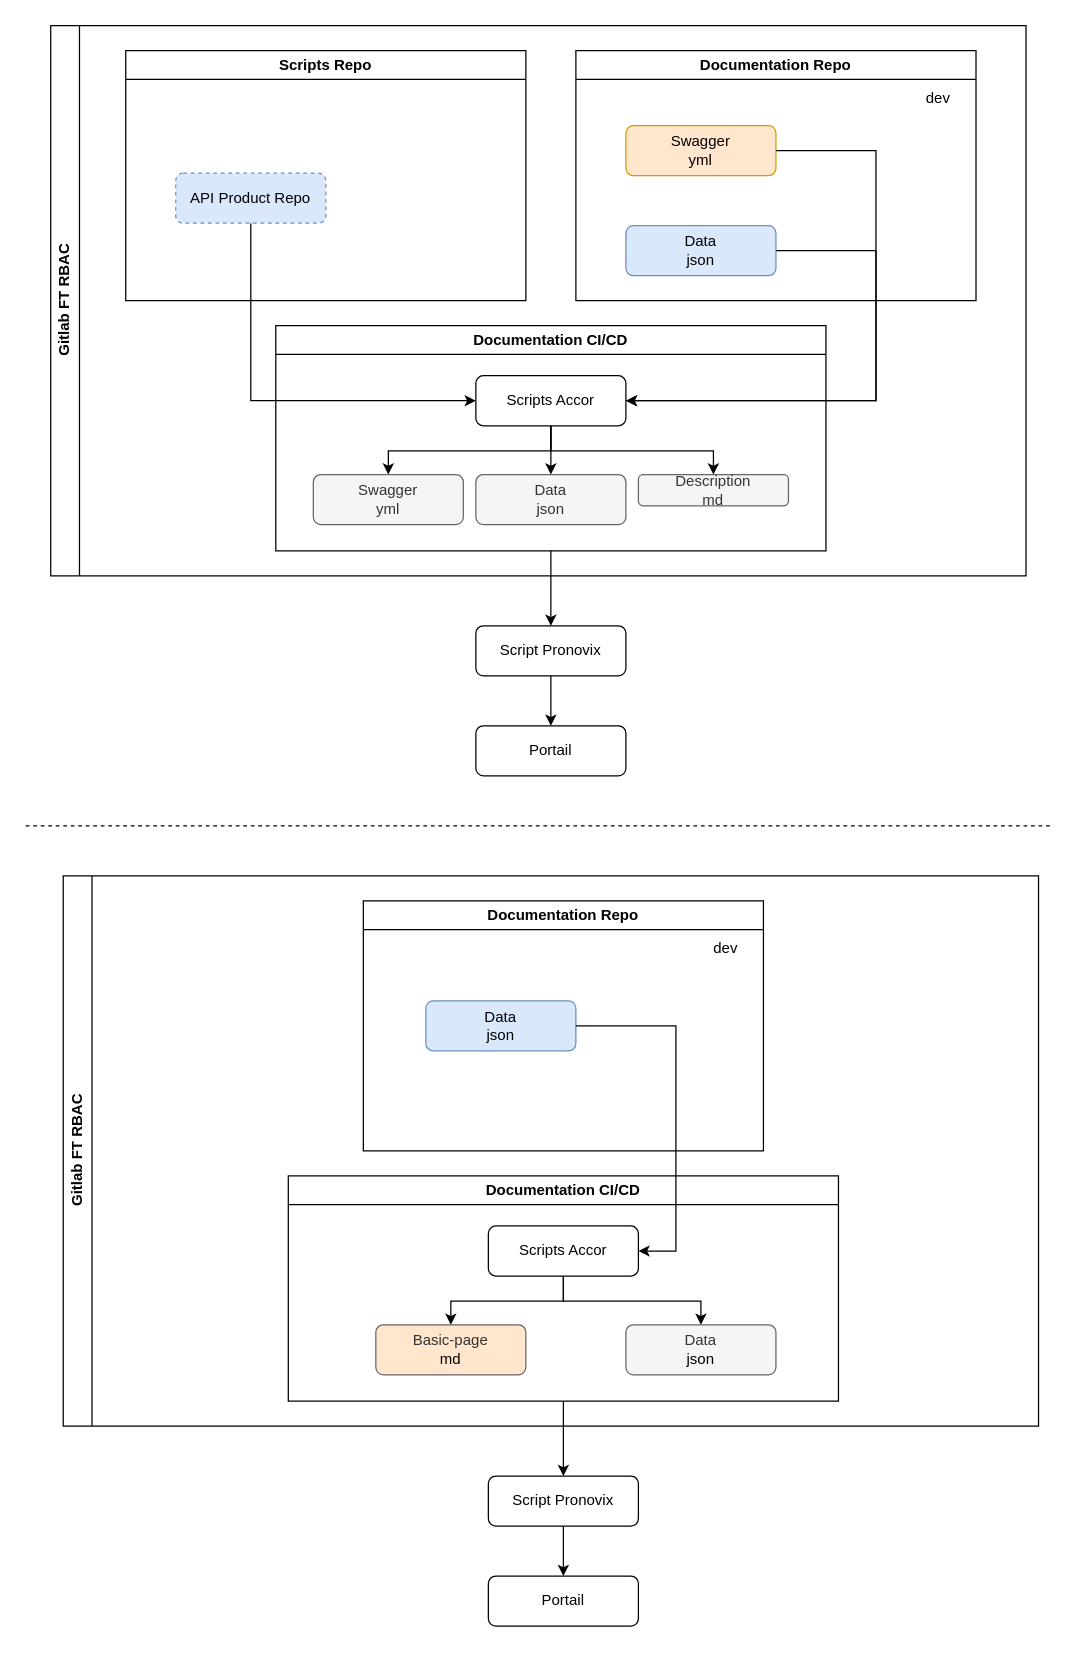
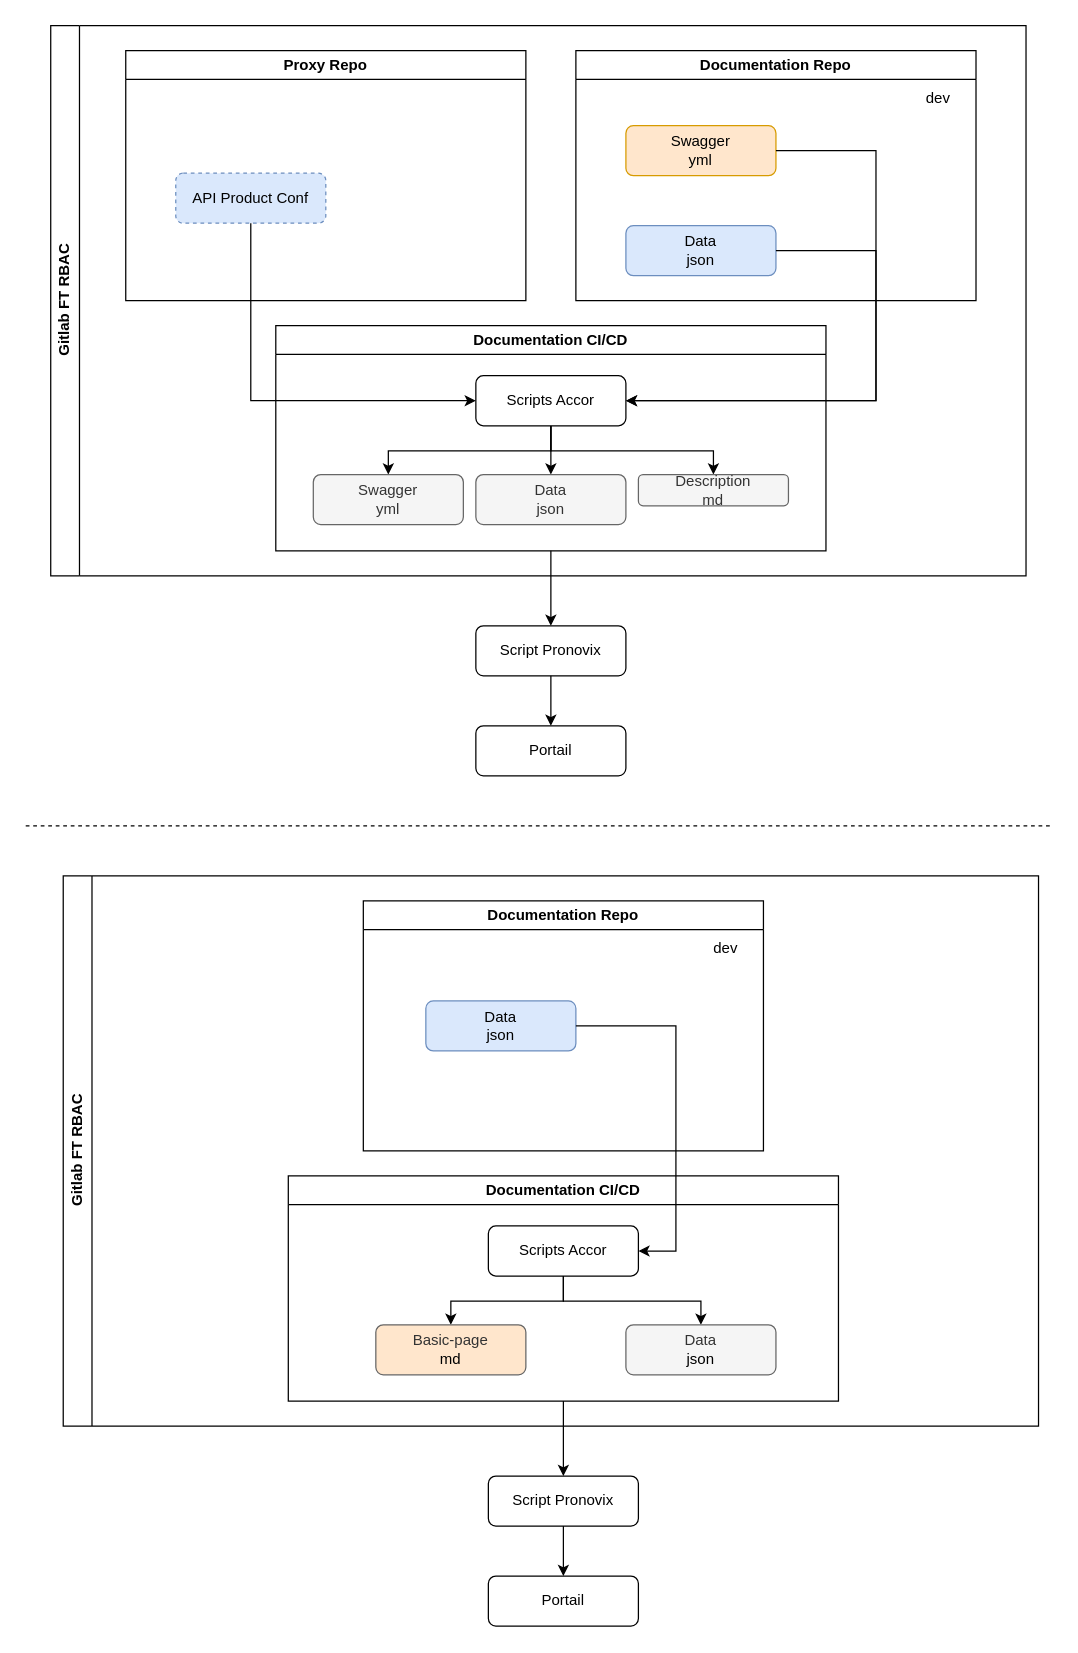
node "Scripts Repo": label "Scripts Repo" -> "Proxy Repo"
node "API Product Repo": label "API Product Repo" -> "API Product Conf"
